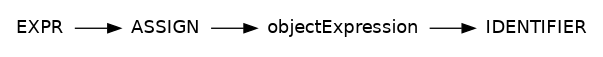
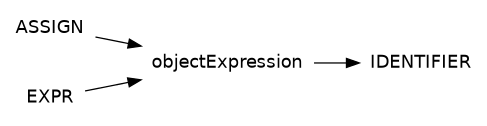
edge "EXPR" -> "ASSIGN": now "EXPR" -> "objectExpression"
